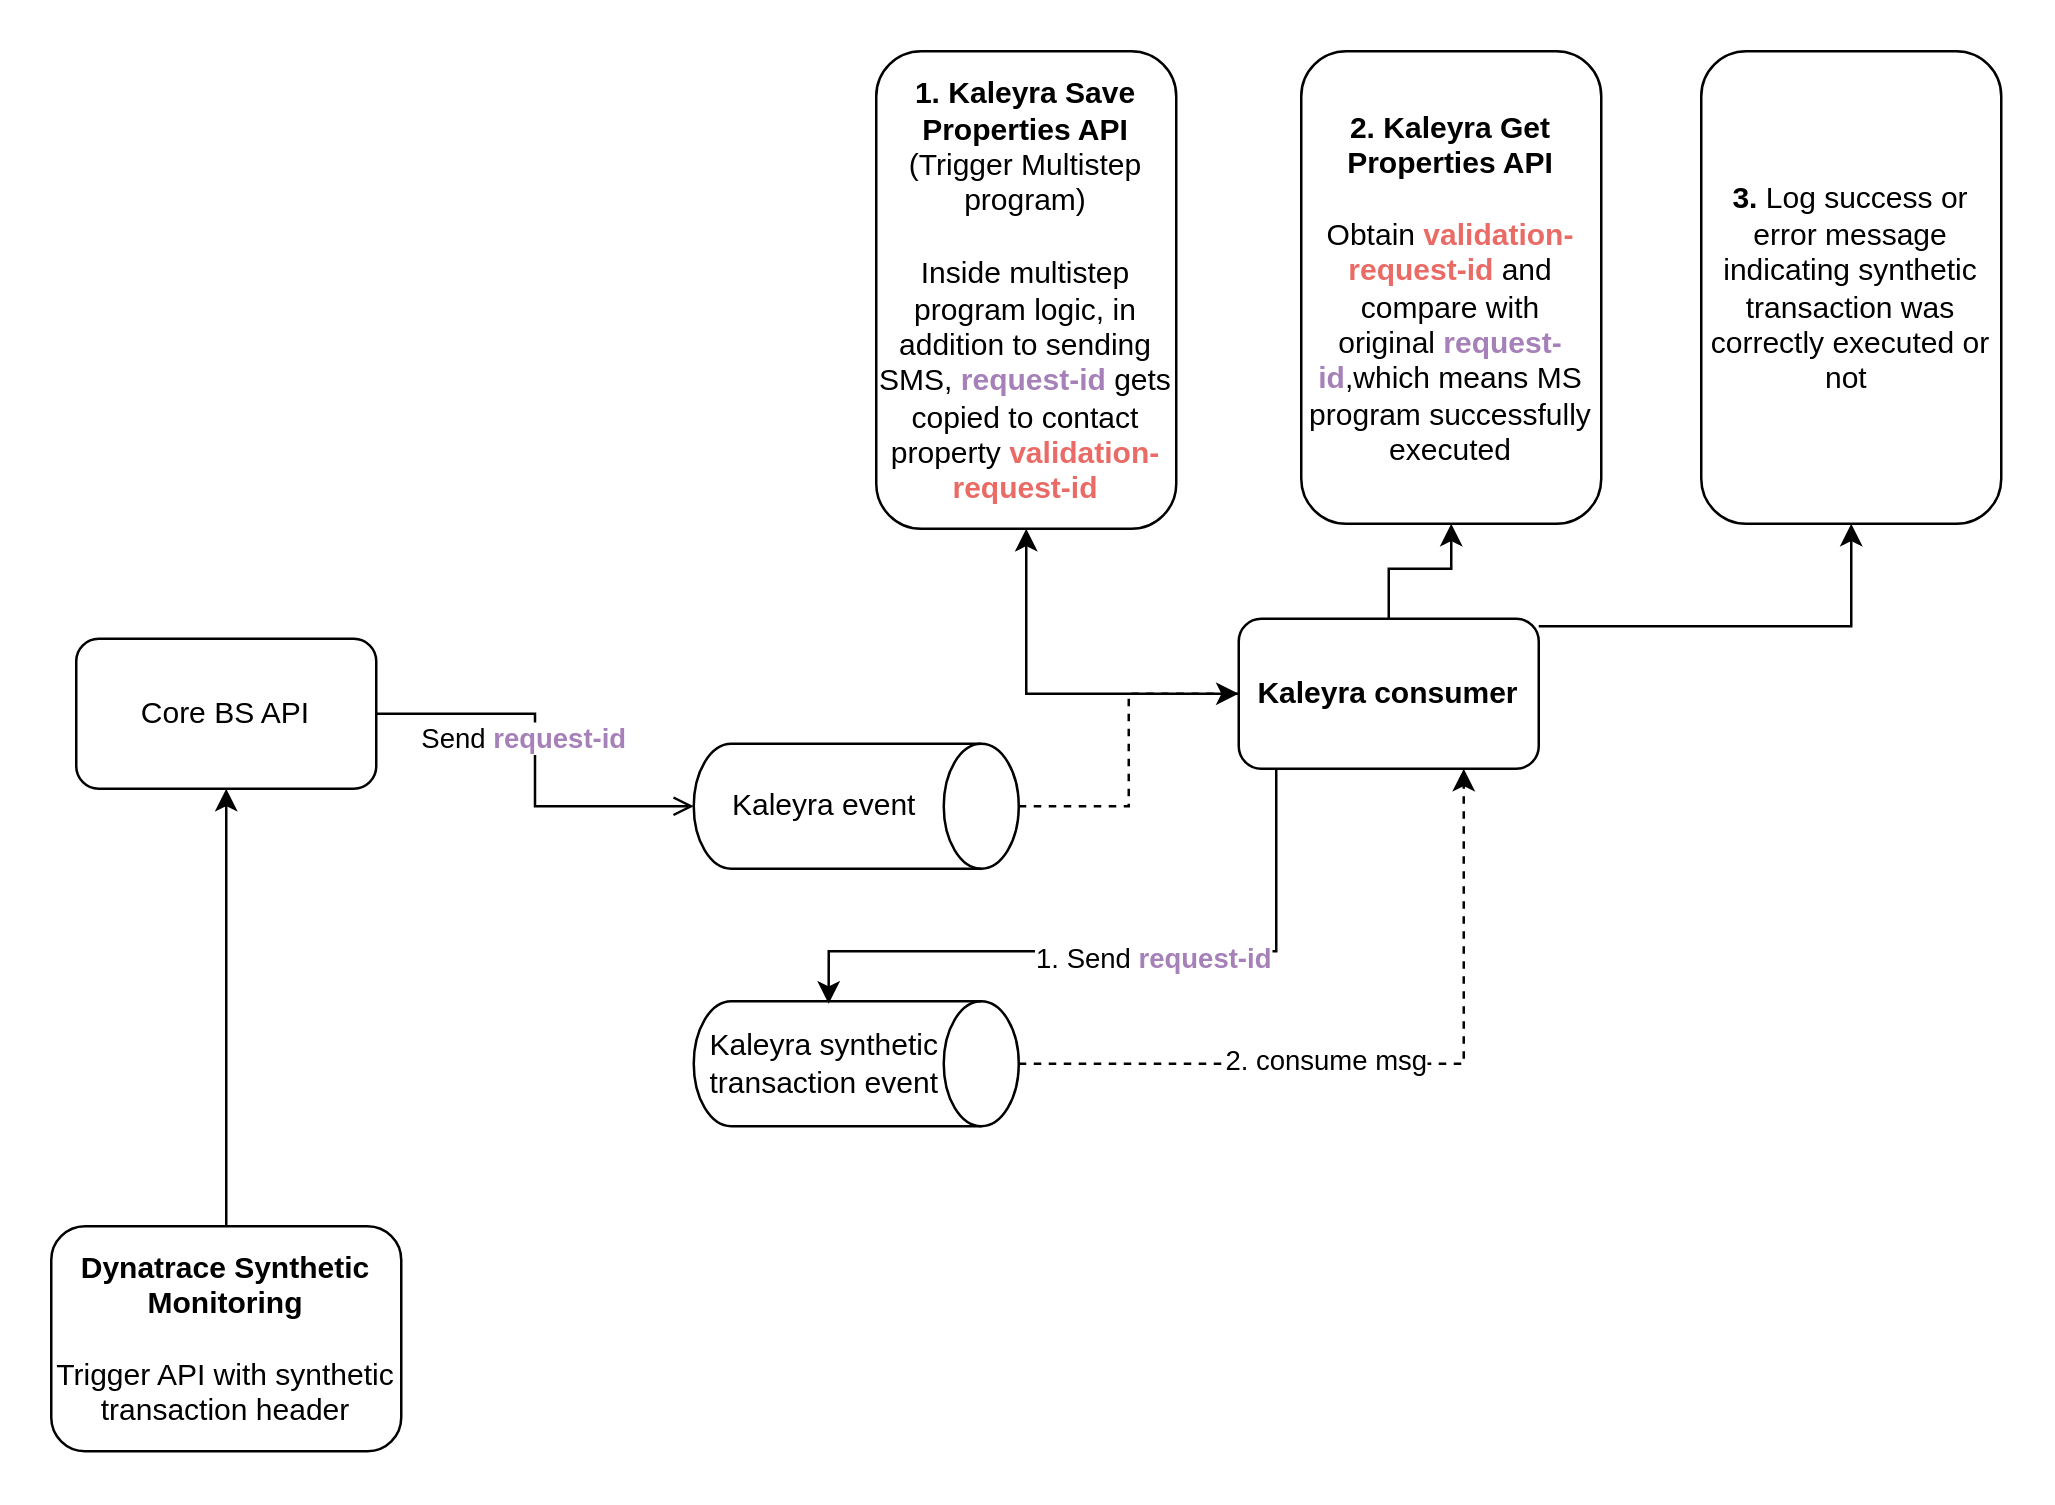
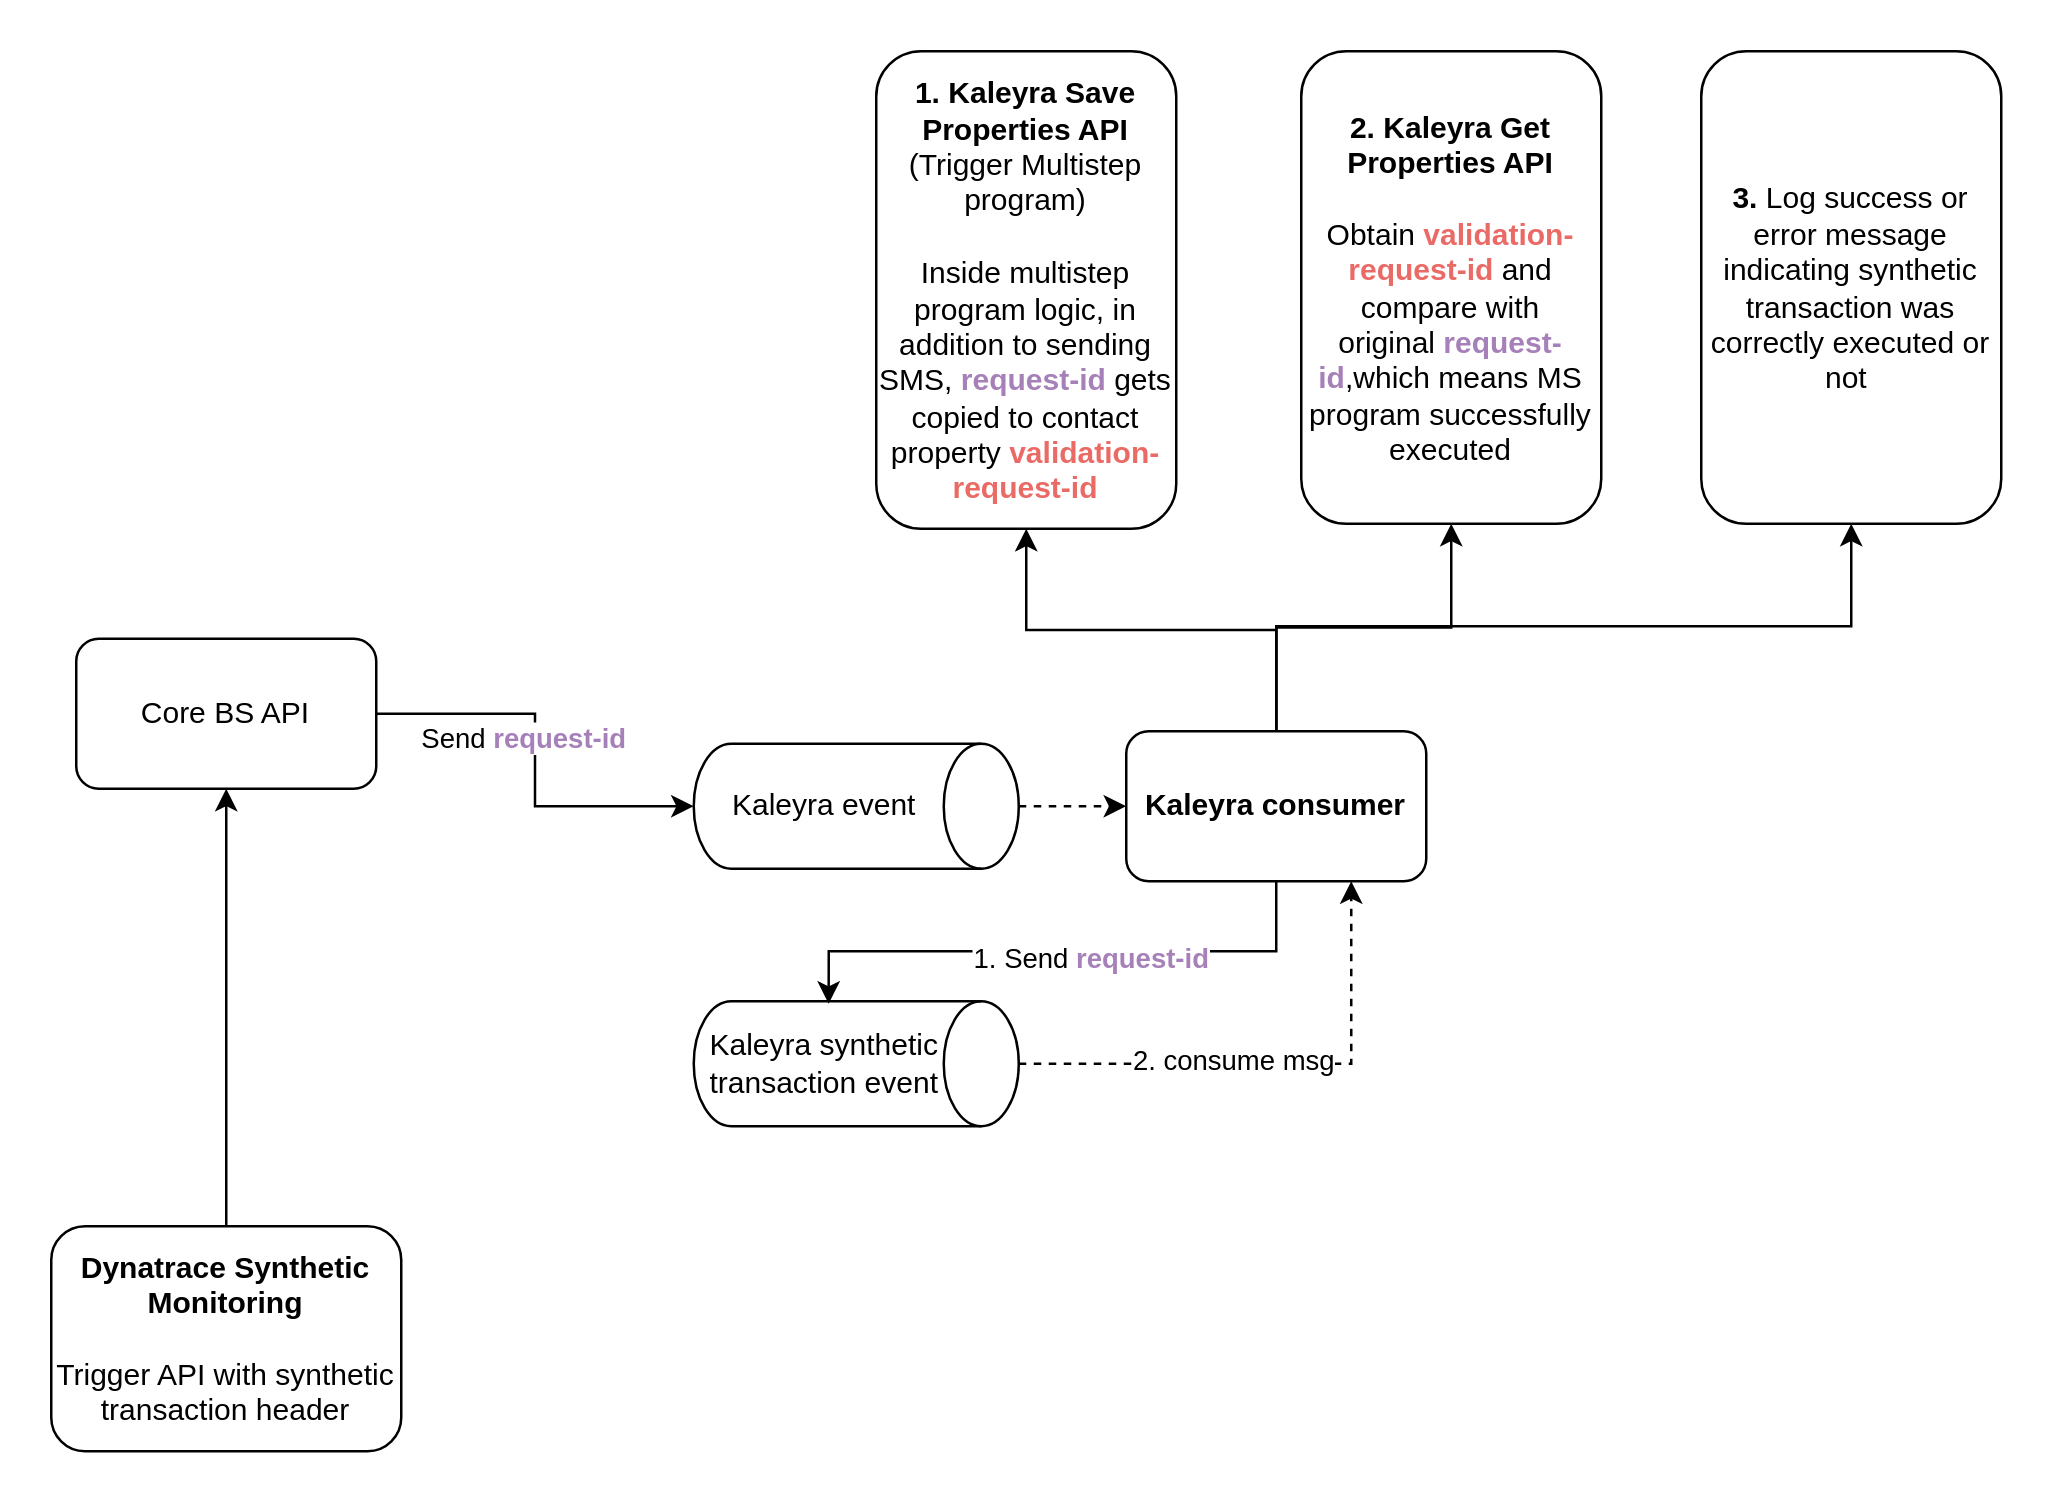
node "Kaleyra consumer": moved (1389, 694) -> (1276, 806)
edge "Core BS API" -> "Kaleyra event": arrowhead open -> classic
